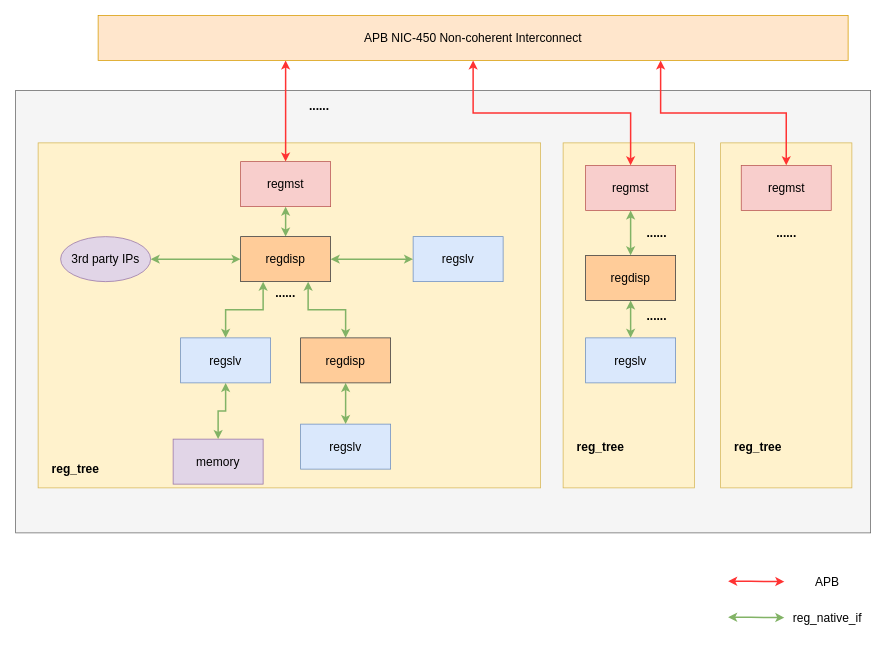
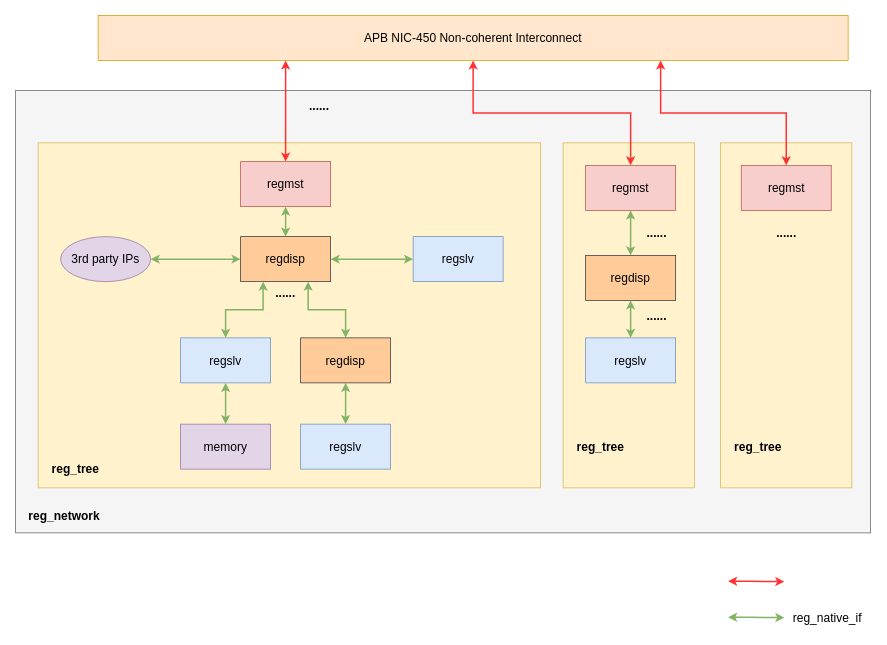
node "memory": moved (218, 462) -> (225, 447)
node "reg_network": added
node "APB": removed
